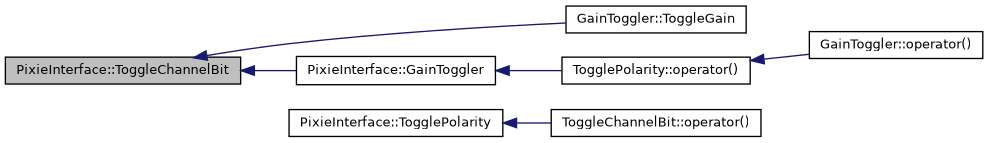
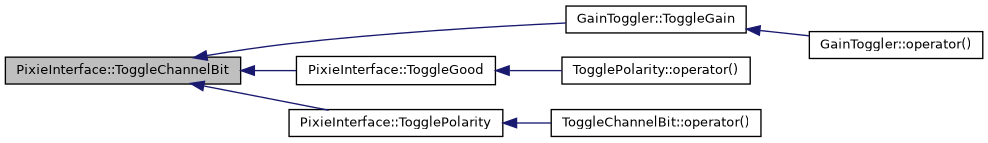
edge "GainToggler::operator()" -> "TogglePolarity::operator()": now "GainToggler::operator()" -> "GainToggler::ToggleGain"
node "PixieInterface::GainToggler": label "PixieInterface::GainToggler" -> "PixieInterface::ToggleGood"
edge "PixieInterface::TogglePolarity" -> "PixieInterface::ToggleChannelBit": added
